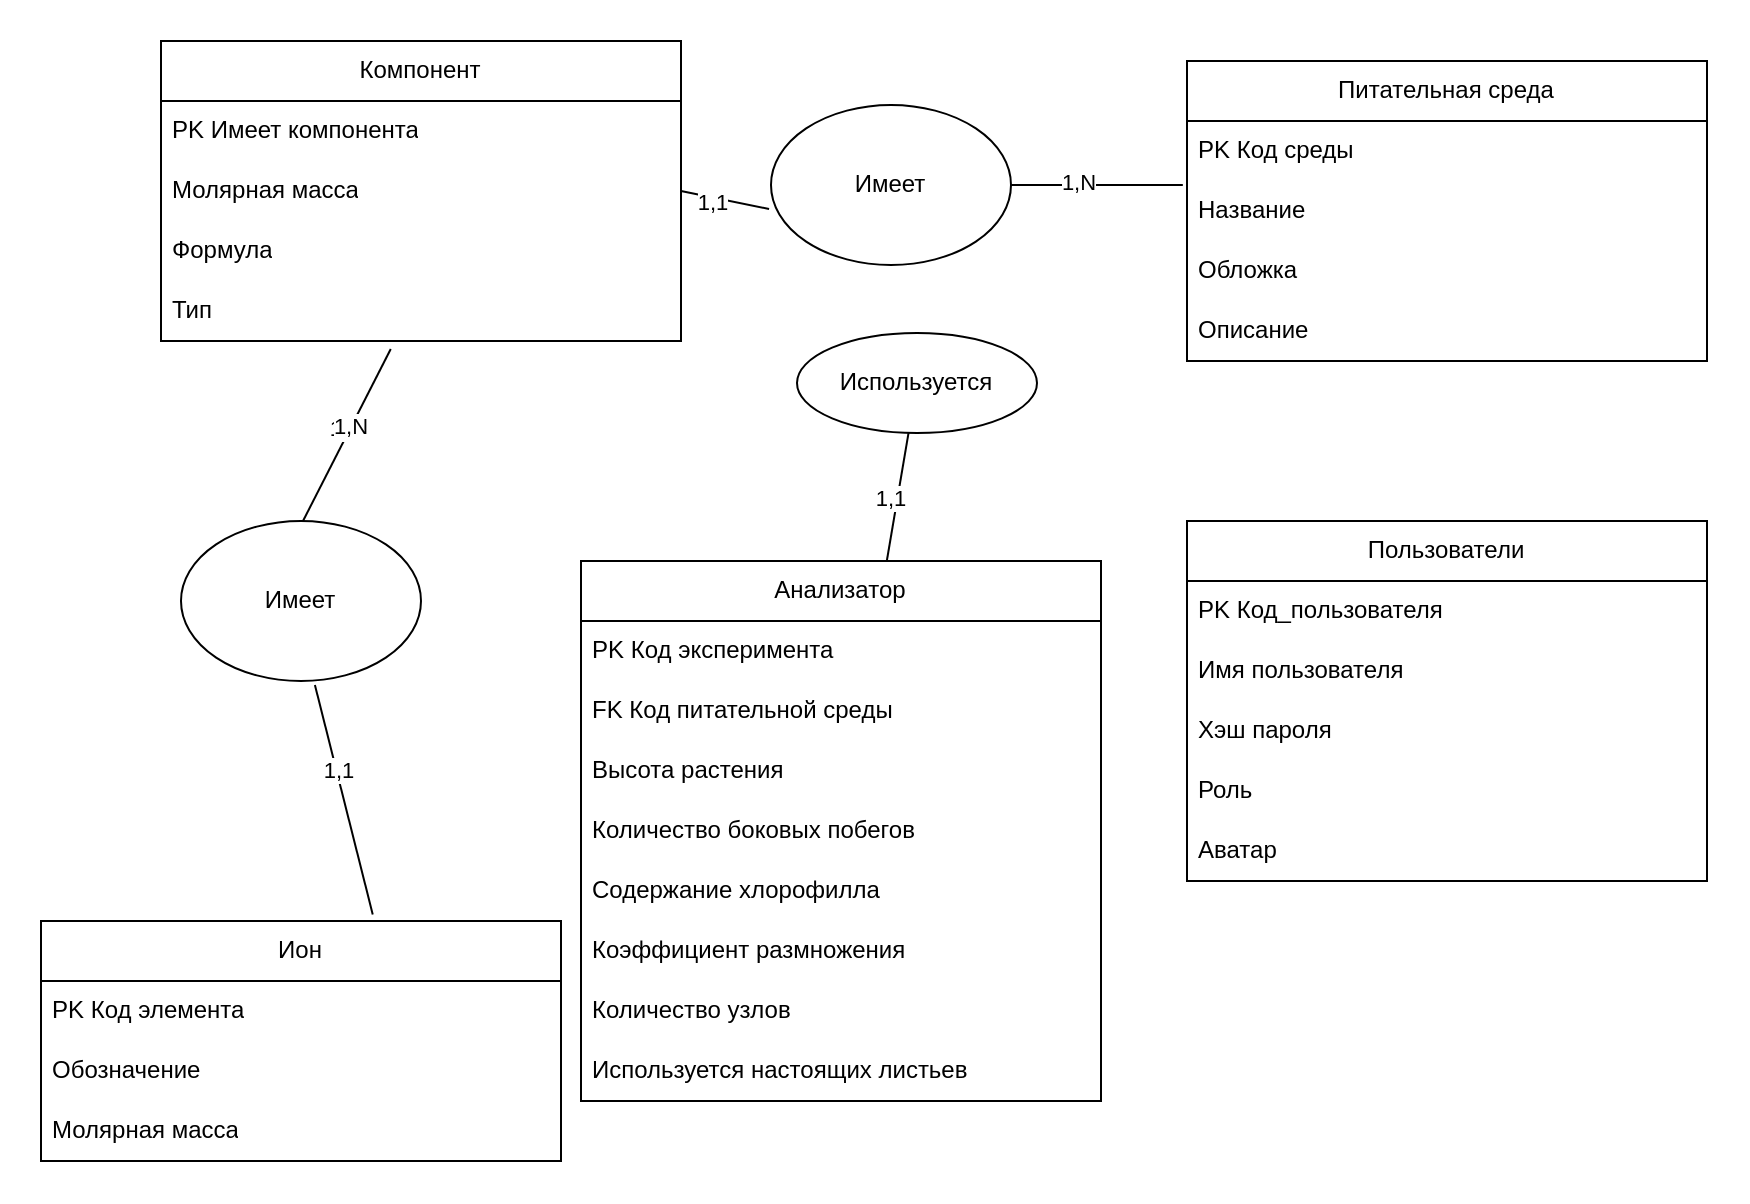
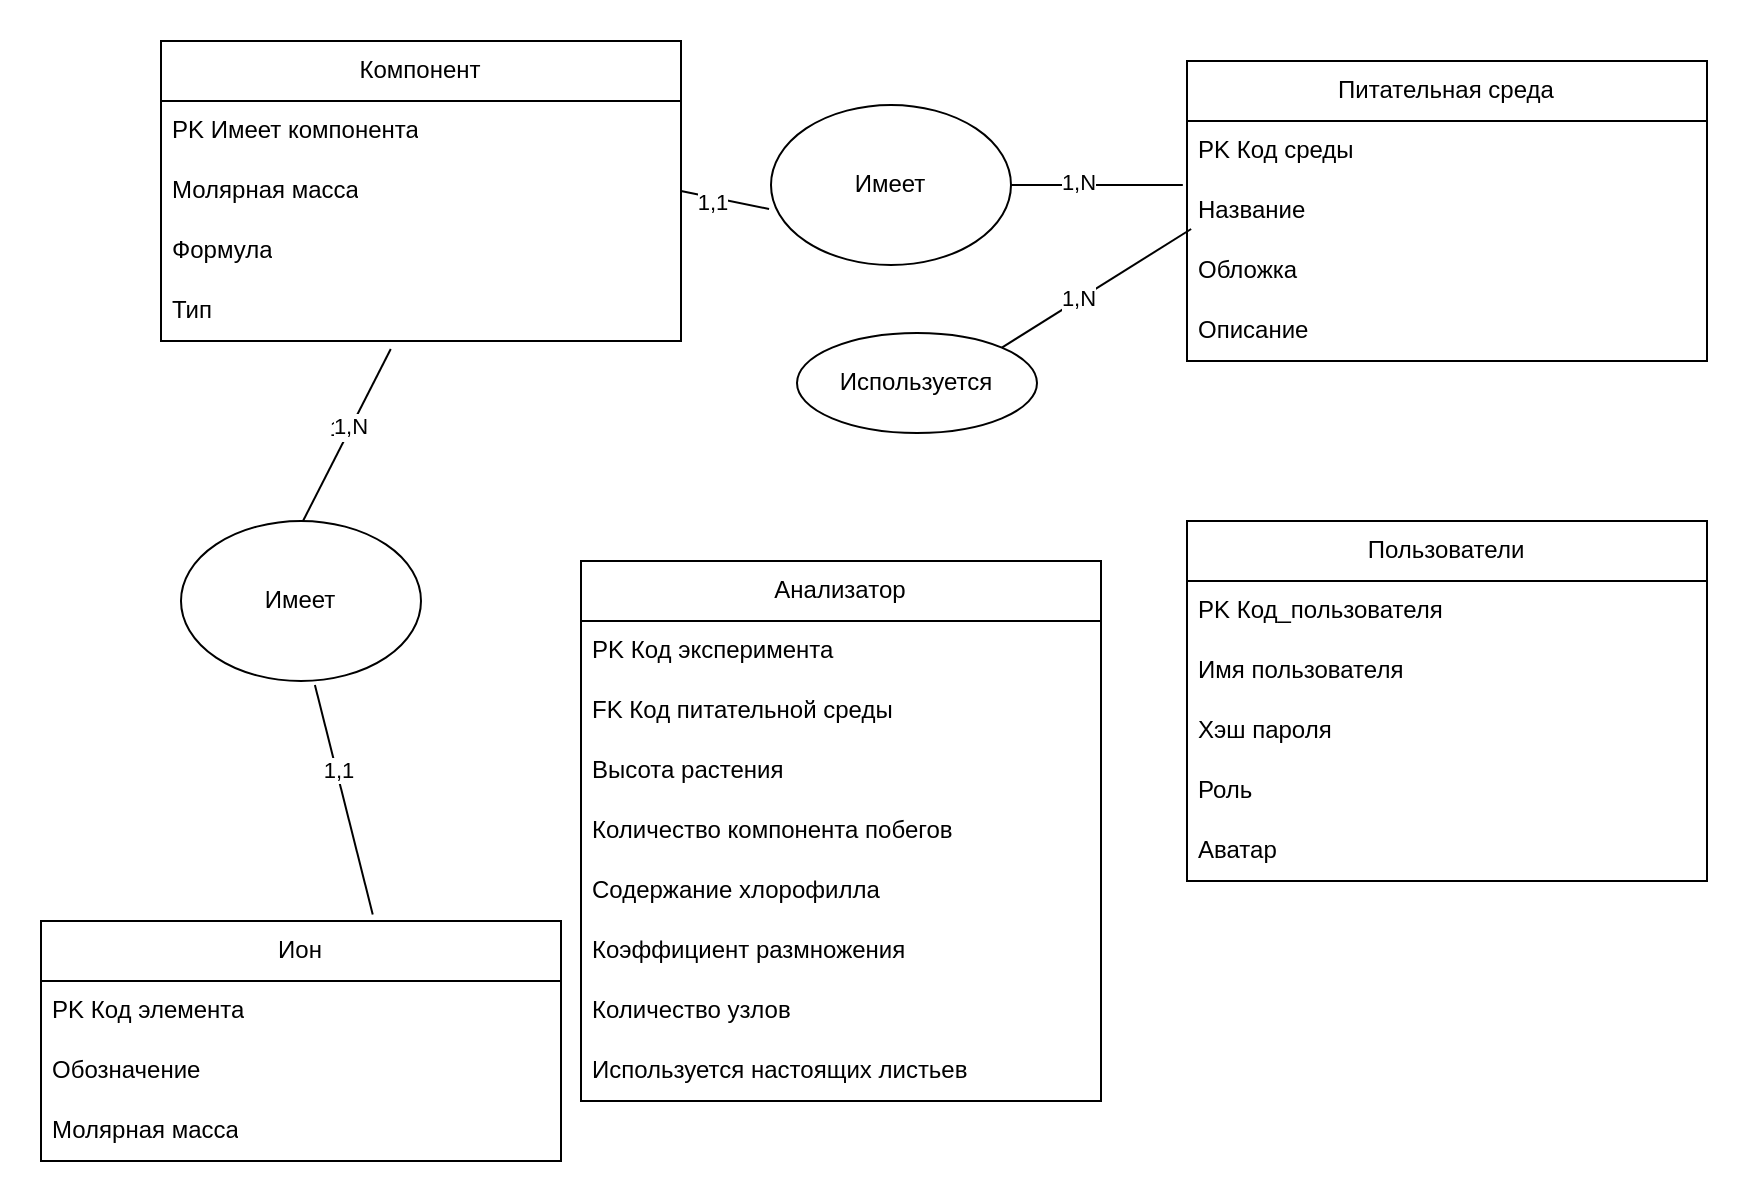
edge "Обложка" -- "Используется": added, label "1,N"
edge "Используется" -- "Анализатор": removed, label "1,1"
node "Количество боковых побегов": label "Количество боковых побегов" -> "Количество компонента побегов"
